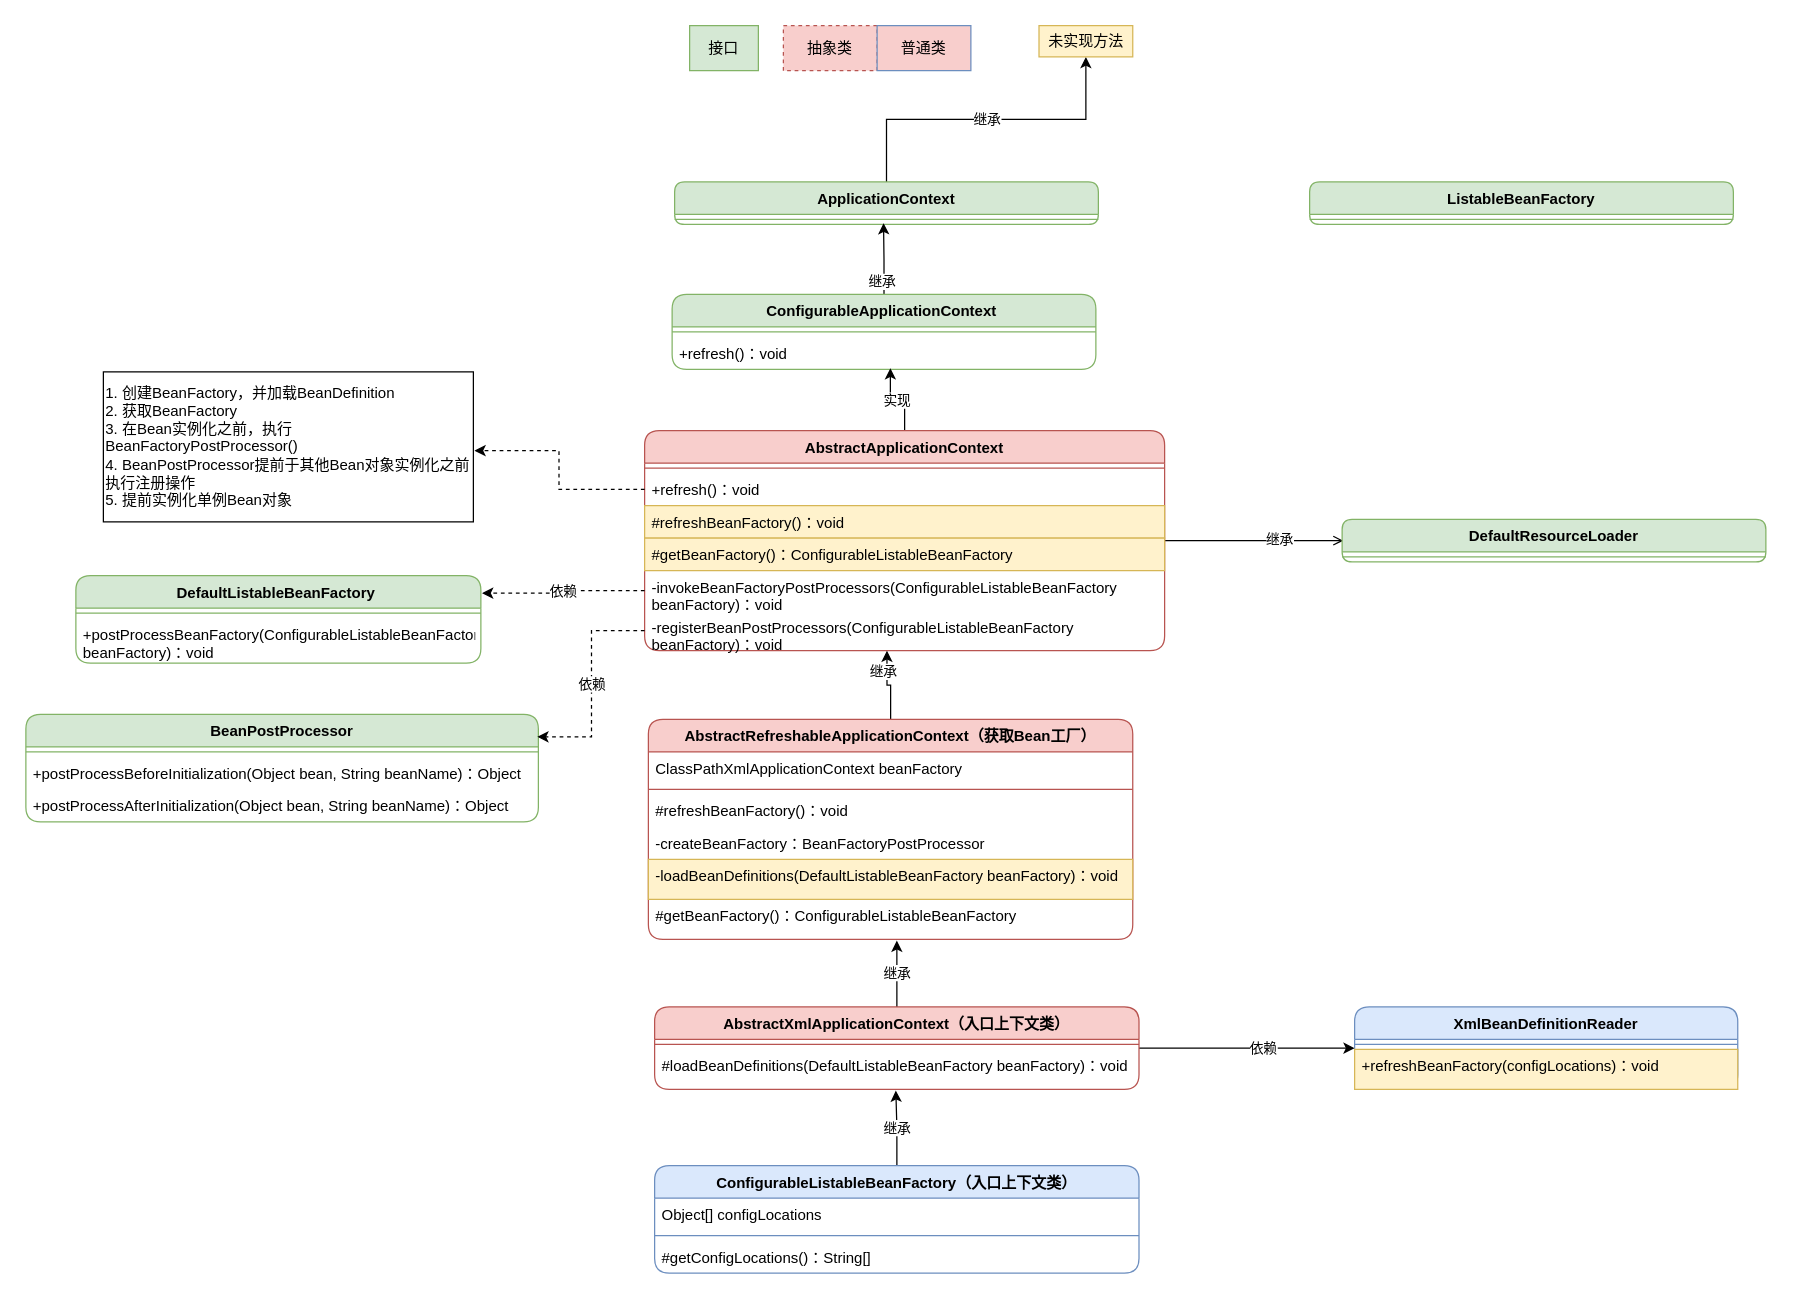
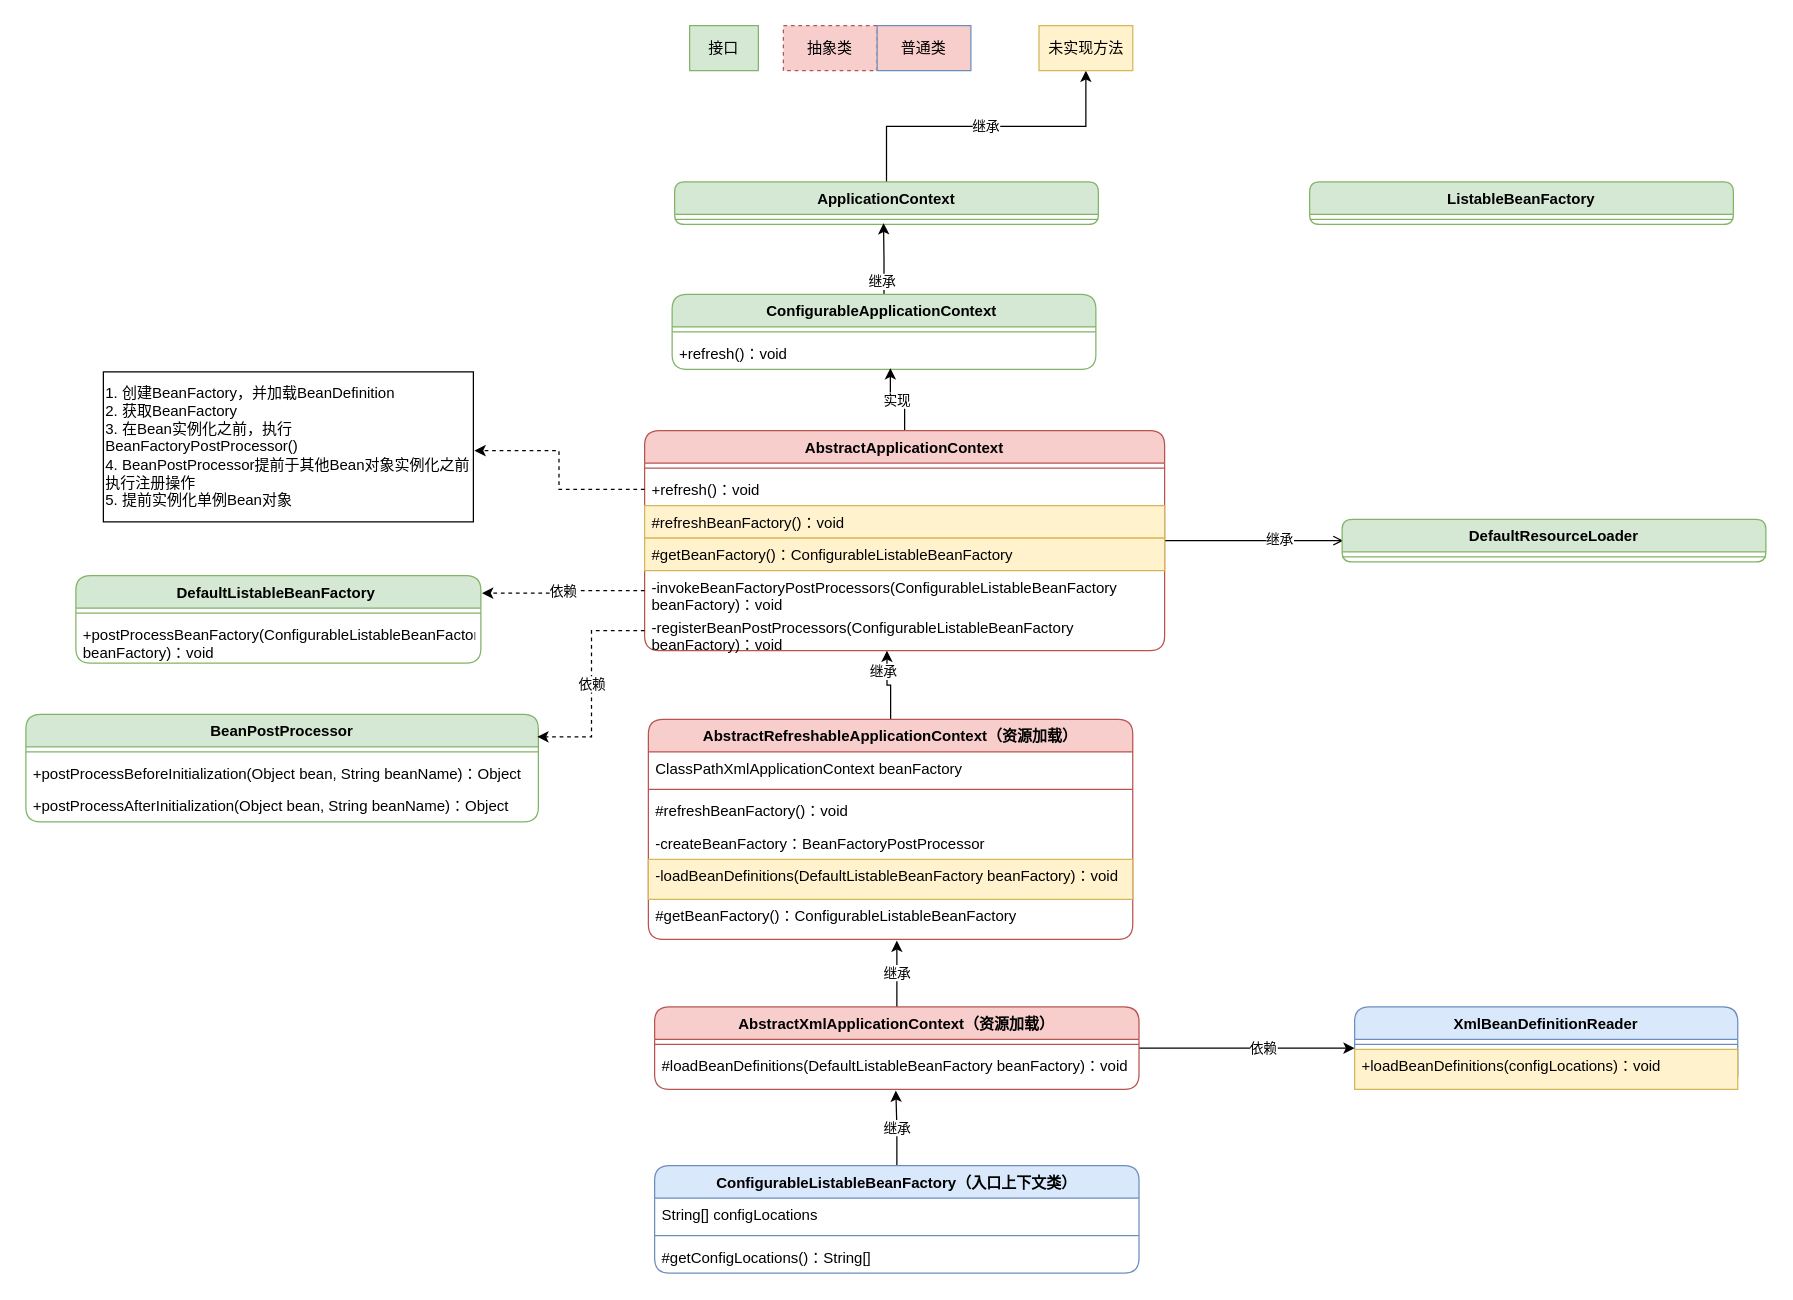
node "未实现方法": size 94x31 -> 94x45
node "AbstractRefreshableApplicationContext（获取Bean工厂）": label "AbstractRefreshableApplicationContext（获取Bean工厂）" -> "AbstractRefreshableApplicationContext（资源加载）"
node "AbstractXmlApplicationContext（入口上下文类）": label "AbstractXmlApplicationContext（入口上下文类）" -> "AbstractXmlApplicationContext（资源加载）"
node "+refreshBeanFactory(configLocations)：void": label "+refreshBeanFactory(configLocations)：void" -> "+loadBeanDefinitions(configLocations)：void"
node "Object[] configLocations": label "Object[] configLocations" -> "String[] configLocations"
